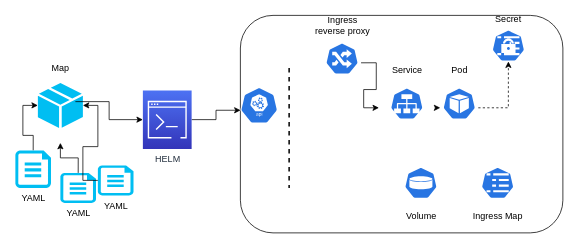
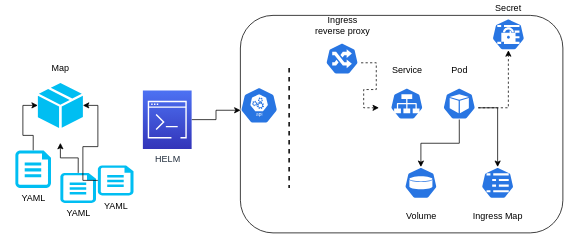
node "Secret": moved (508, 46) -> (508, 34)
edge "Ingress reverse proxy" -> "Service": style solid -> dashed
edge "Map" -> "HELM": removed
edge "Service" -> "Pod": removed
edge "Pod" -> "Ingress Map": added
edge "Pod" -> "Volume": added
